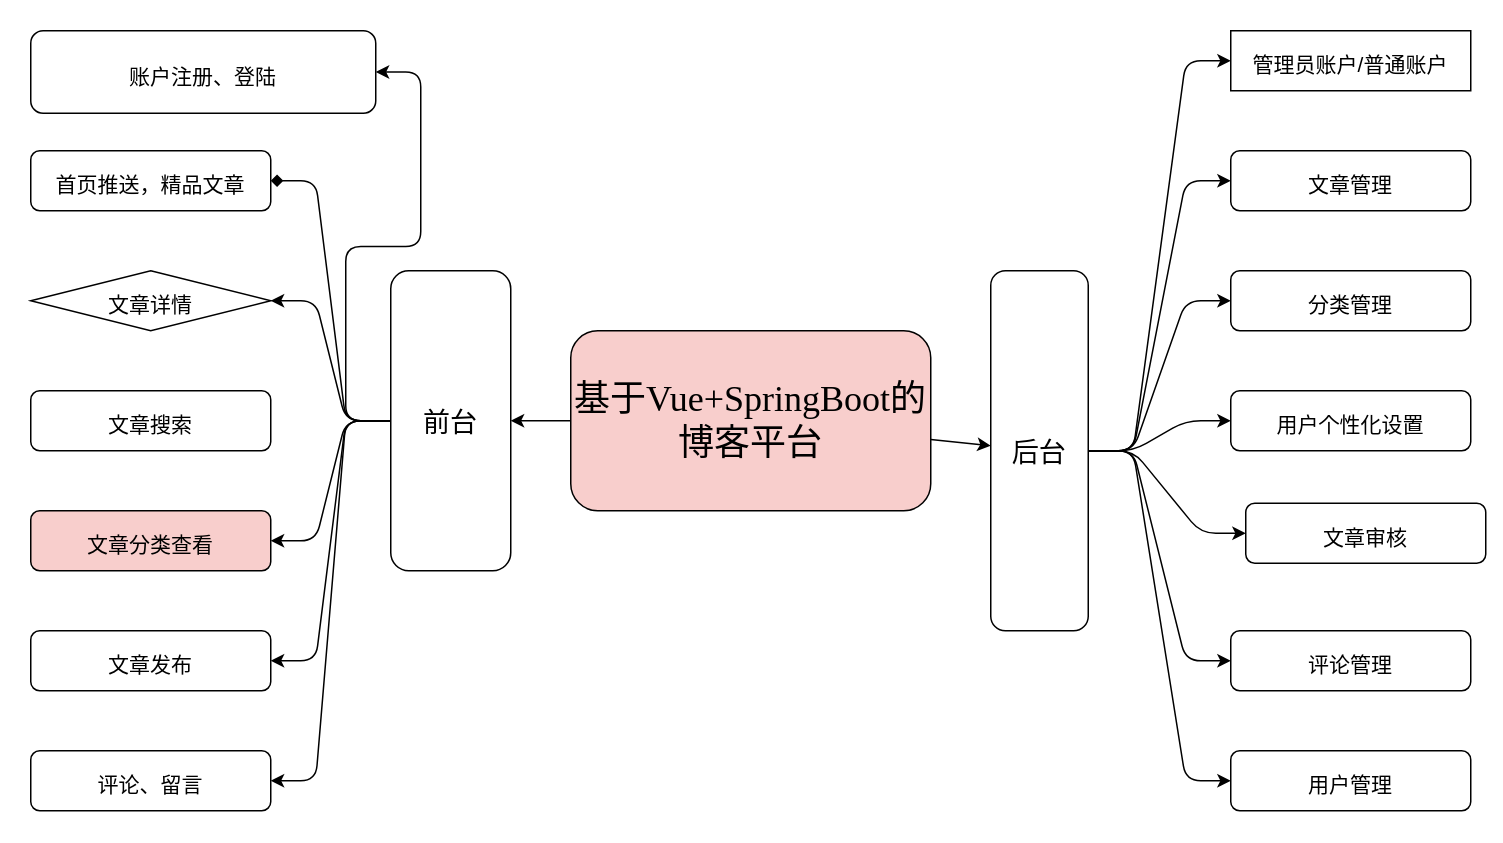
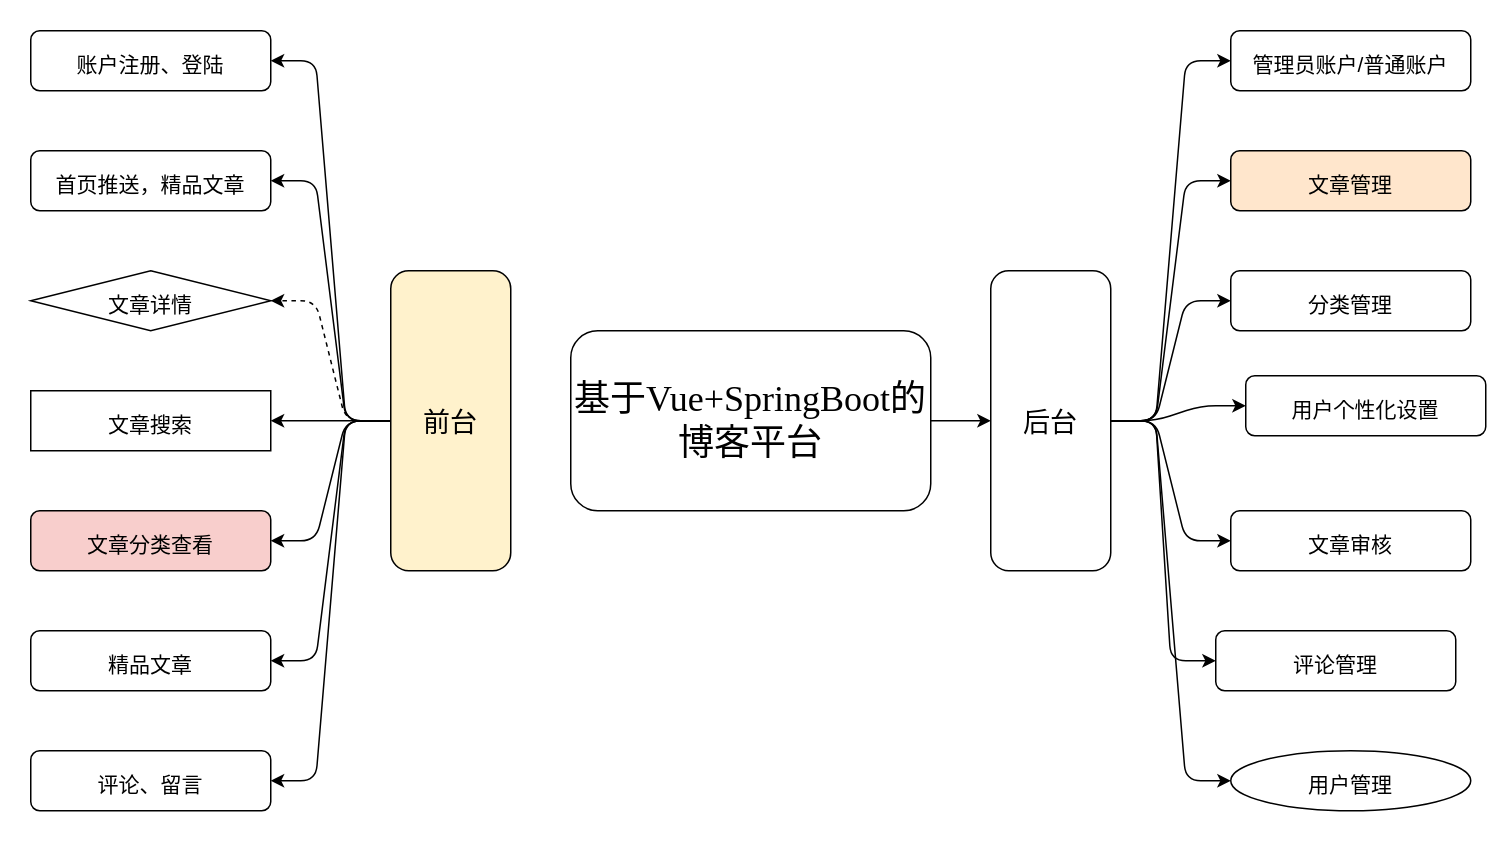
node "管理员账户/普通账户": shape rectangle -> rounded rectangle
node "账户注册、登陆": size 345x83 -> 240x60
edge "前台" -> "首页推送，精品文章": arrowhead diamond -> classic
node "文章管理": fillcolor #ffffff -> #ffe6cc
edge "前台" -> "文章详情": style solid -> dashed
node "文章搜索": shape rounded rectangle -> rectangle
edge "前台" -> "文章搜索": added
node "前台": fillcolor #ffffff -> #fff2cc
edge "基于Vue+SpringBoot的博客平台" -> "前台": removed
node "基于Vue+SpringBoot的博客平台": fillcolor #f8cecc -> #ffffff
node "用户个性化设置": moved (1351, 421) -> (1366, 406)
node "后台": size 98x360 -> 120x300
node "文章审核": moved (1366, 533) -> (1351, 541)
node "文章发布": label "文章发布" -> "精品文章"
node "评论管理": moved (1351, 661) -> (1336, 661)
node "用户管理": shape rounded rectangle -> ellipse
